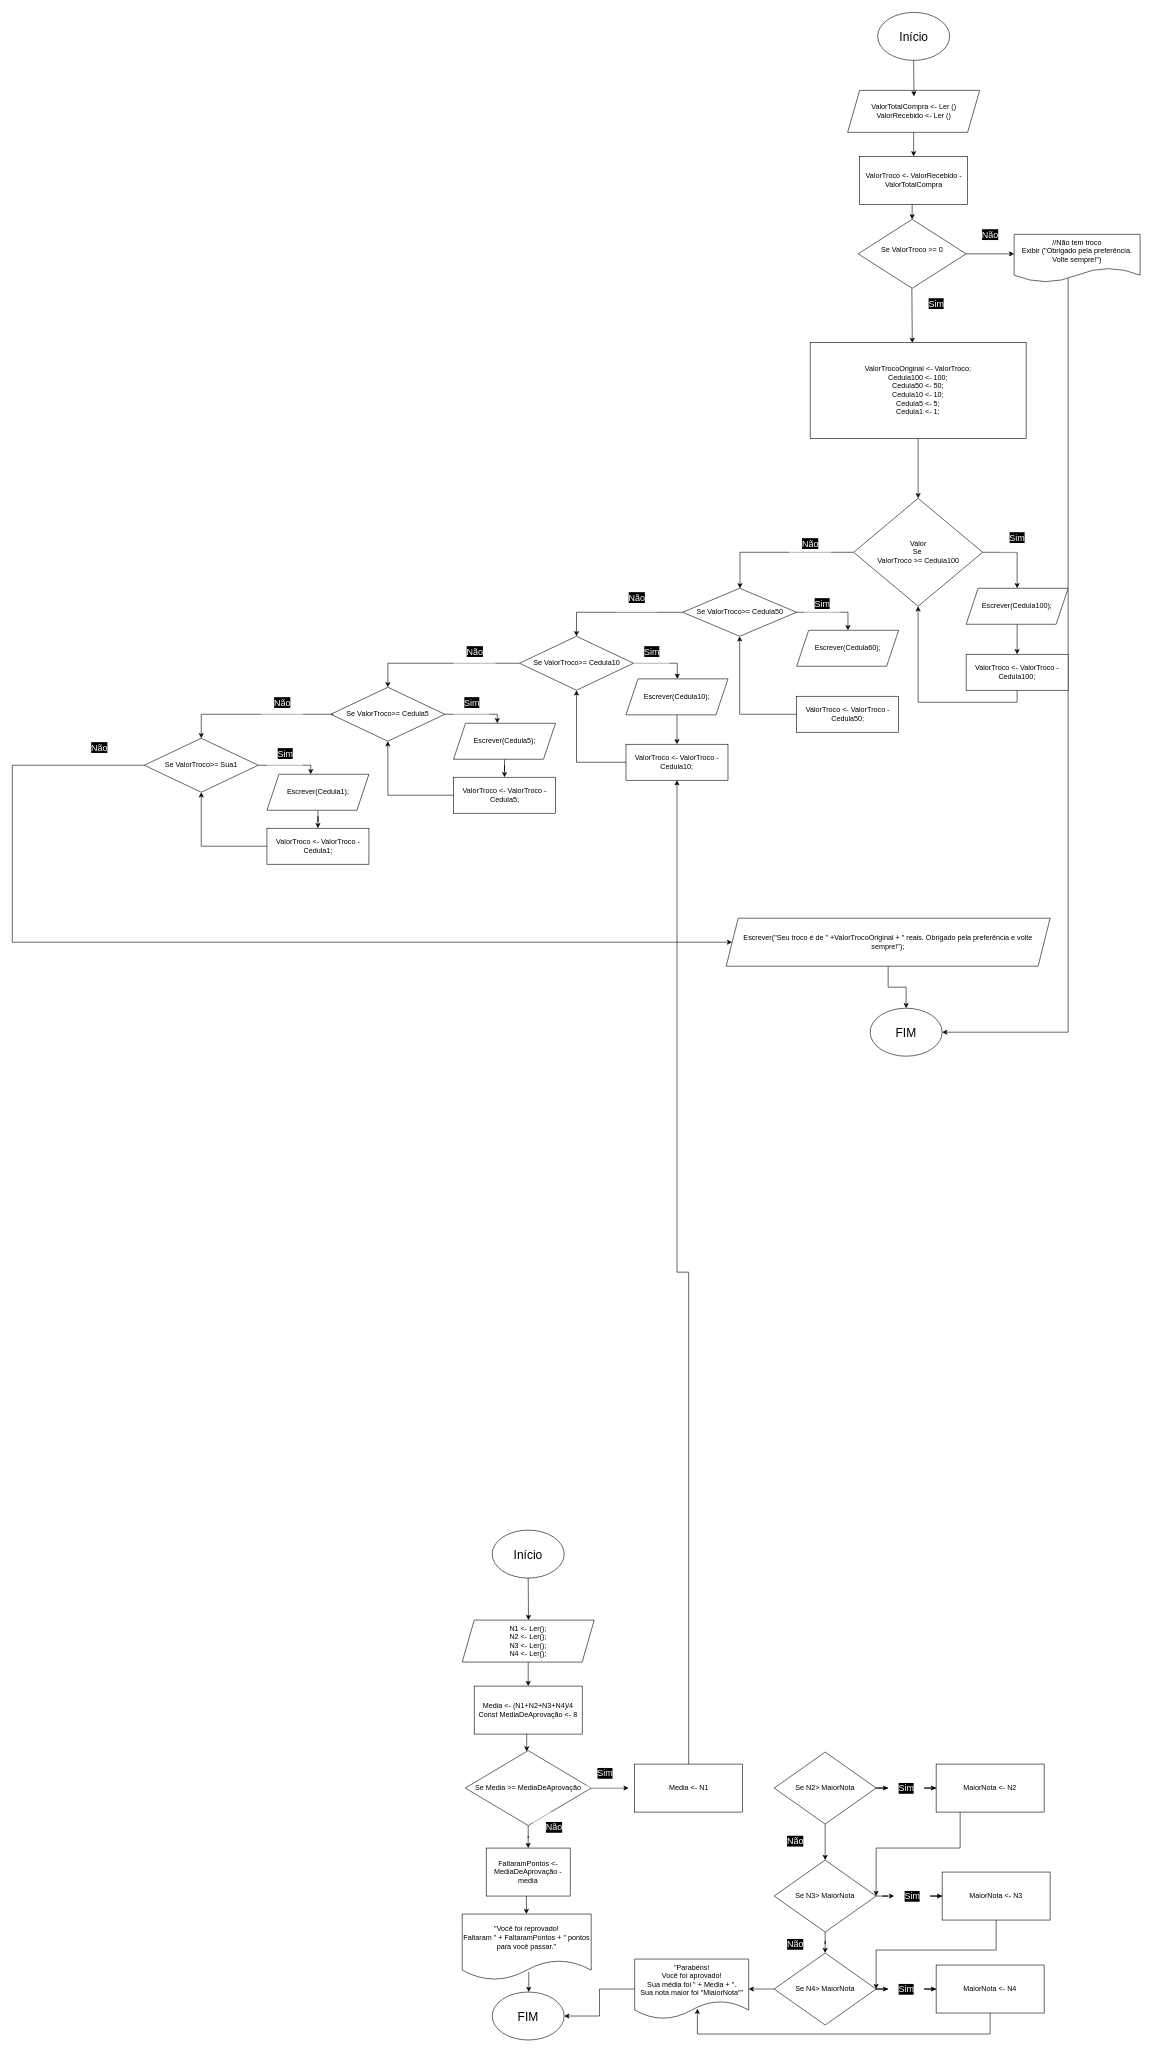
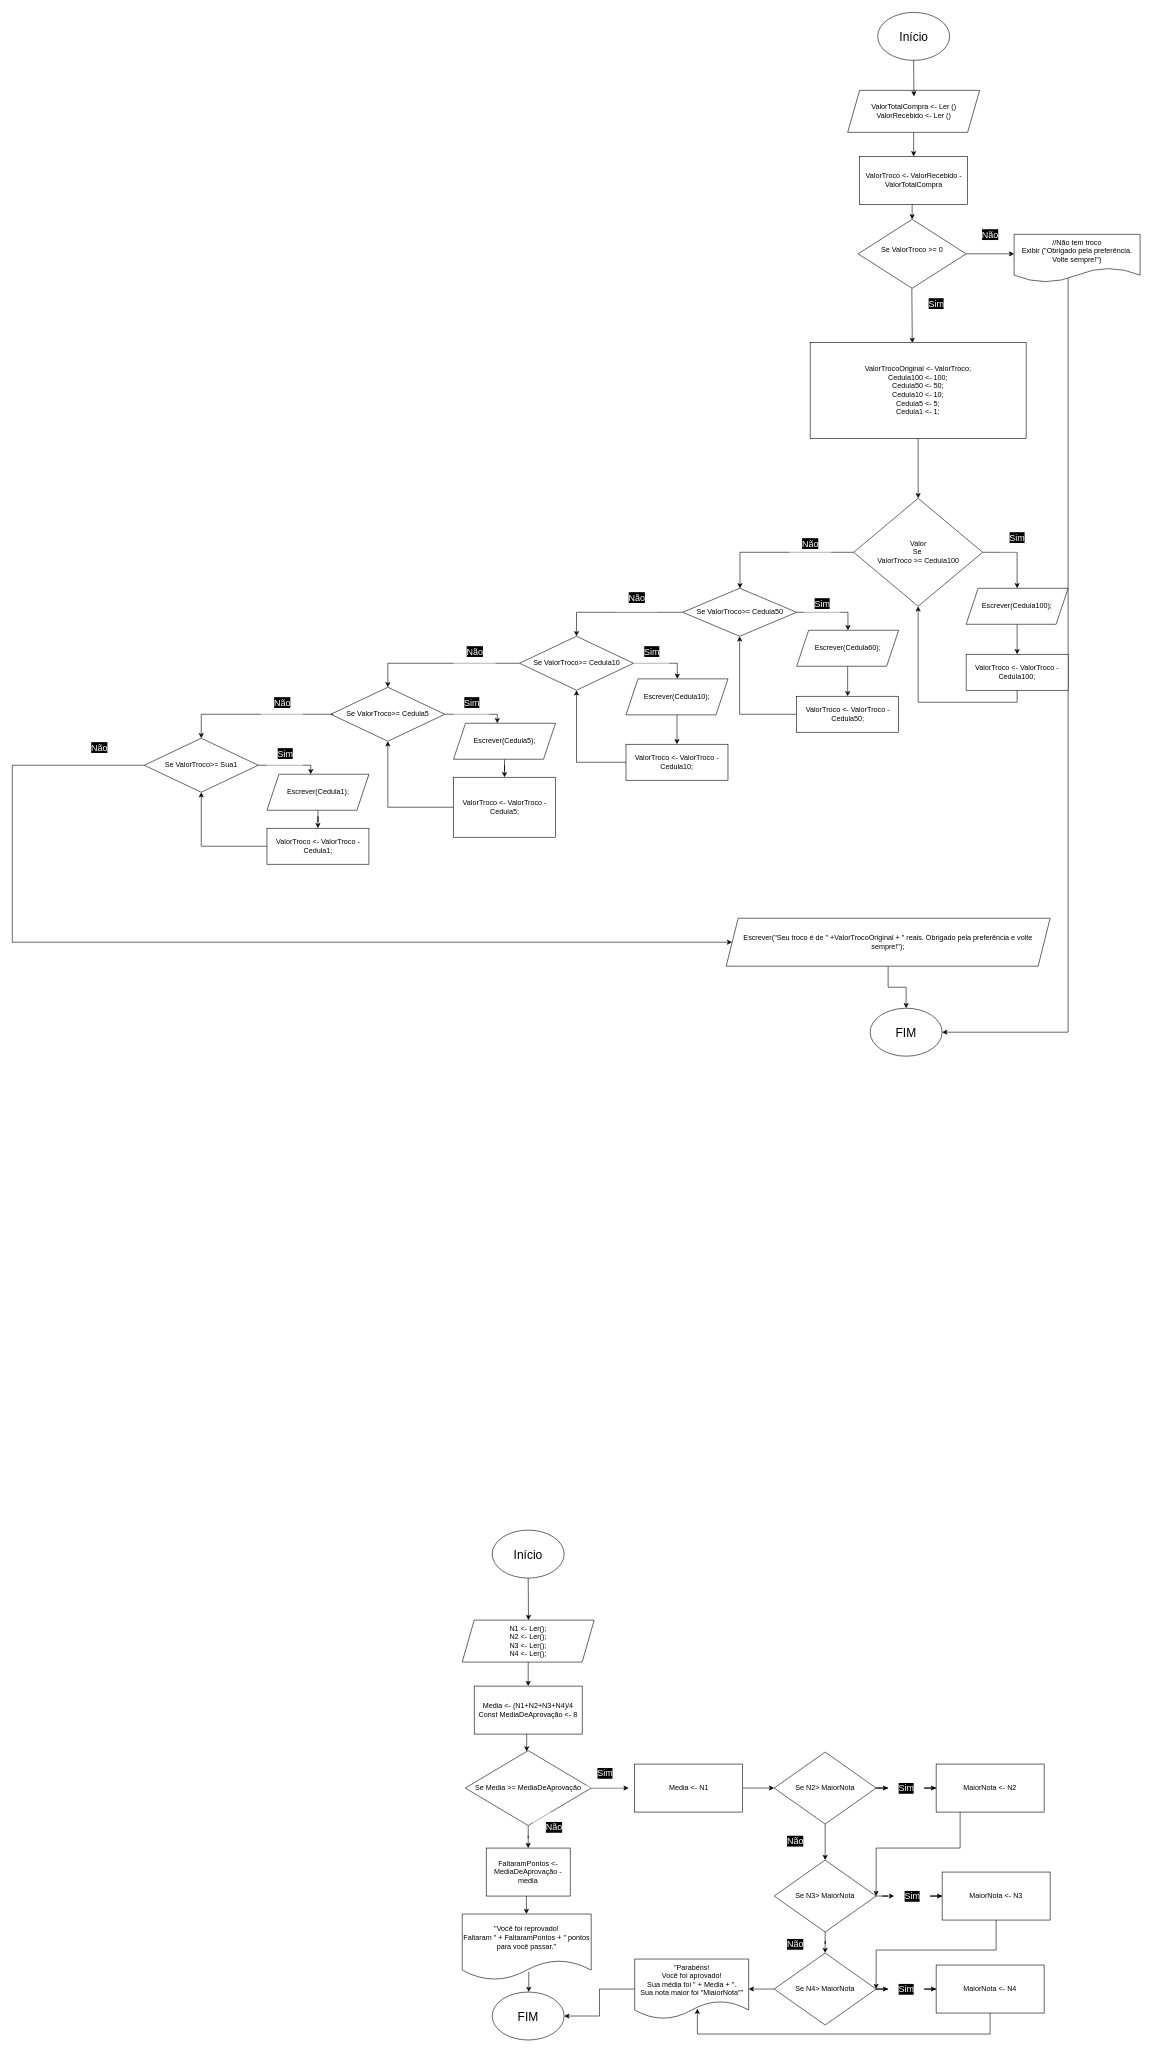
edge "Escrever(Cedula60);" -> "ValorTroco <- ValorTroco - Cedula50;": added
node "ValorTroco <- ValorTroco - Cedula5;": size 102x36 -> 102x60
edge "Media <- N1" -> "ValorTroco <- ValorTroco - Cedula10;": now "Media <- N1" -> "Se N2> MaiorNota"
